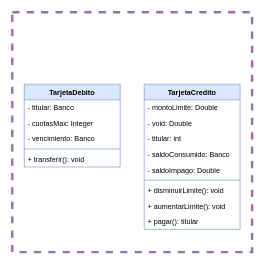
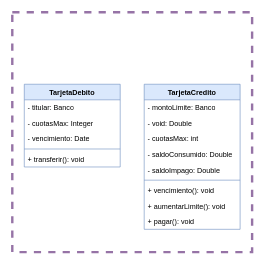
node "- montoLimite: Double": label "- montoLimite: Double" -> "- montoLimite: Banco"
node "- vencimiento: Banco": label "- vencimiento: Banco" -> "- vencimiento: Date"
node "- titular: int": label "- titular: int" -> "- cuotasMax: int"
node "- saldoConsumido: Banco": label "- saldoConsumido: Banco" -> "- saldoConsumido: Double"
node "+ disminuirLimite(): void": label "+ disminuirLimite(): void" -> "+ vencimiento(): void"
node "+ pagar(): titular": label "+ pagar(): titular" -> "+ pagar(): void"
